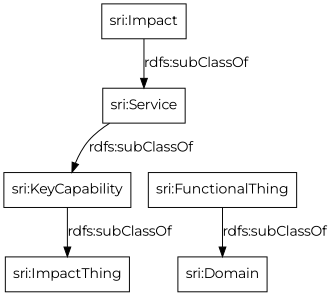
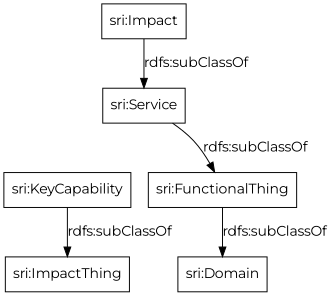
edge "sri:Service" -> "sri:KeyCapability": now "sri:Service" -> "sri:FunctionalThing"
